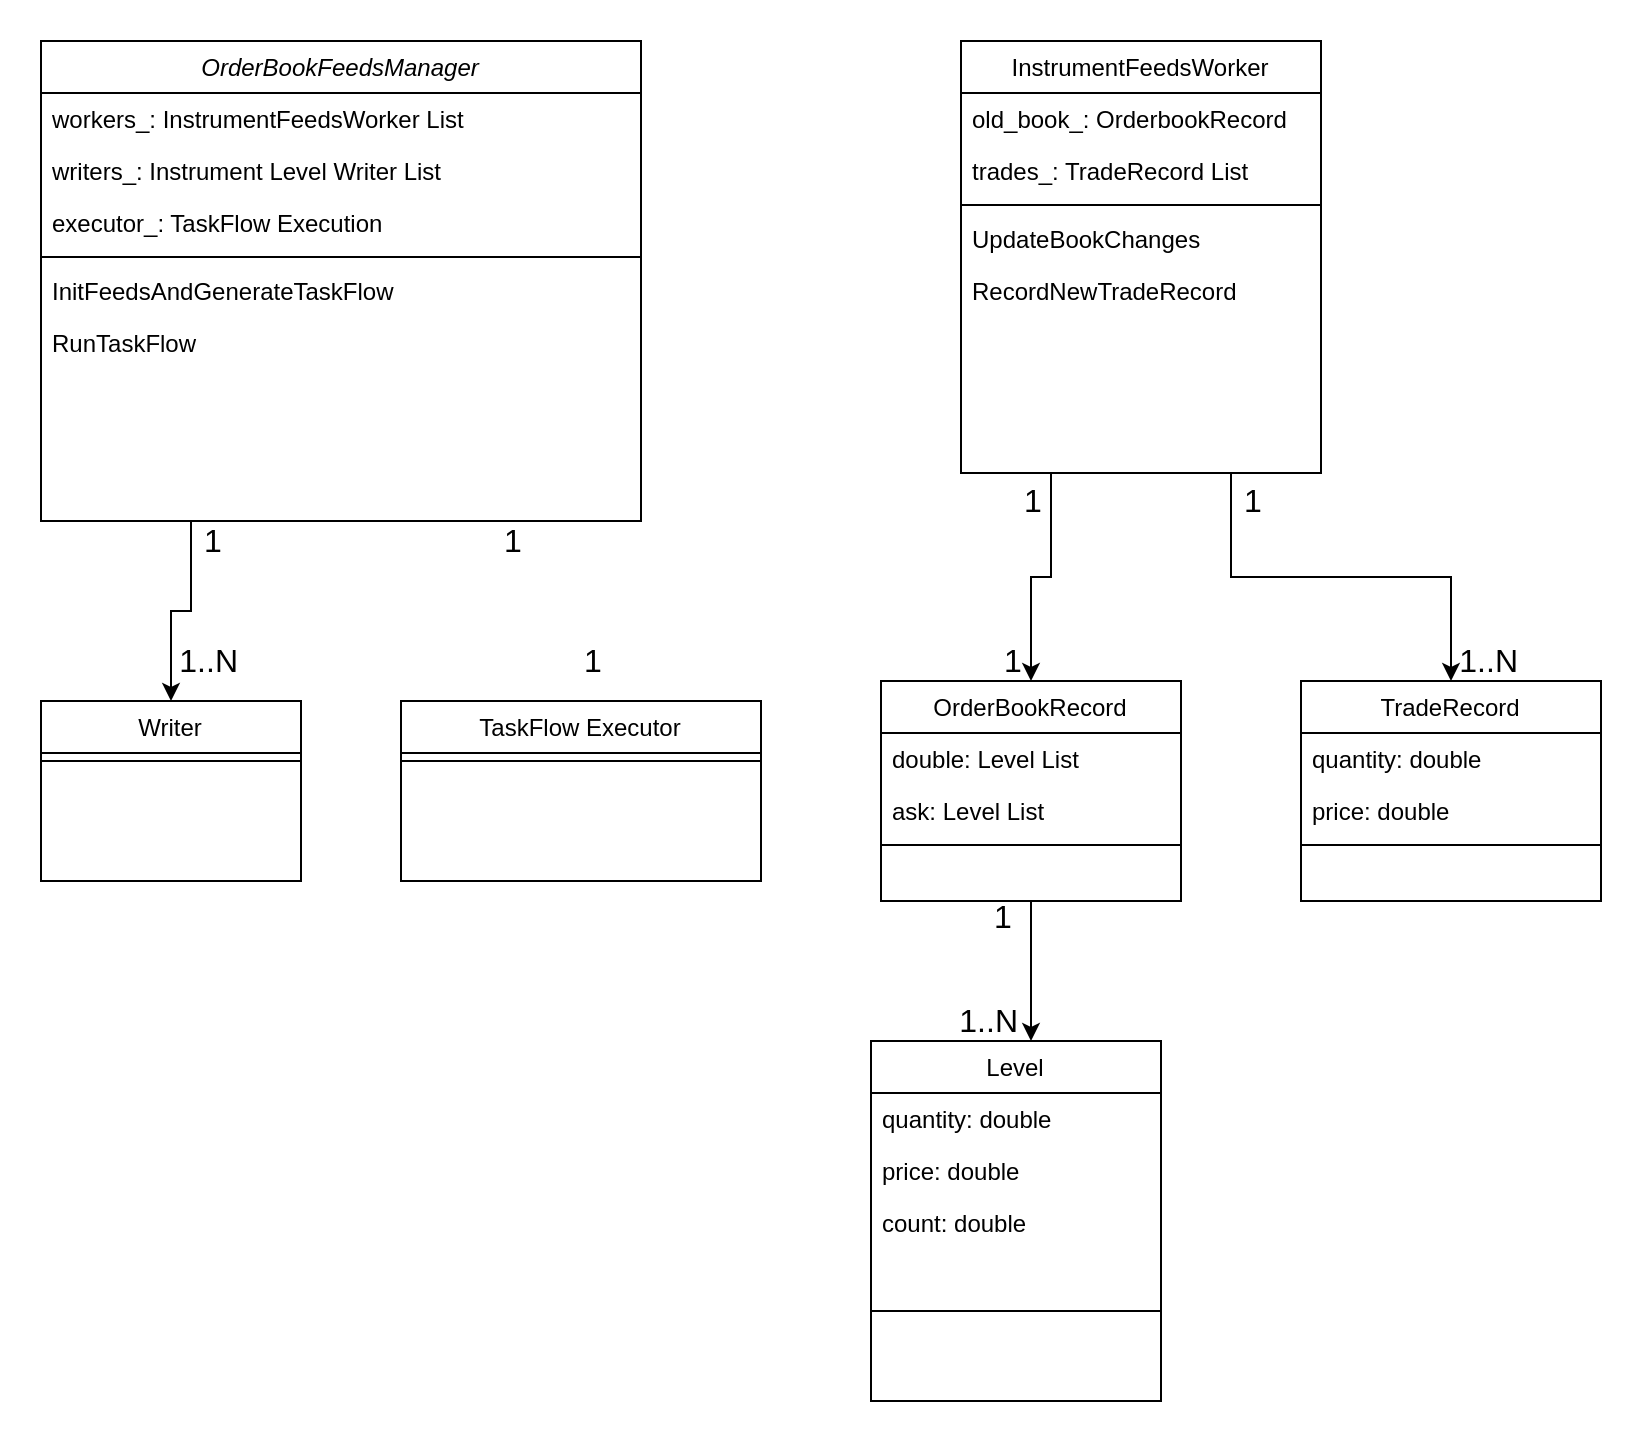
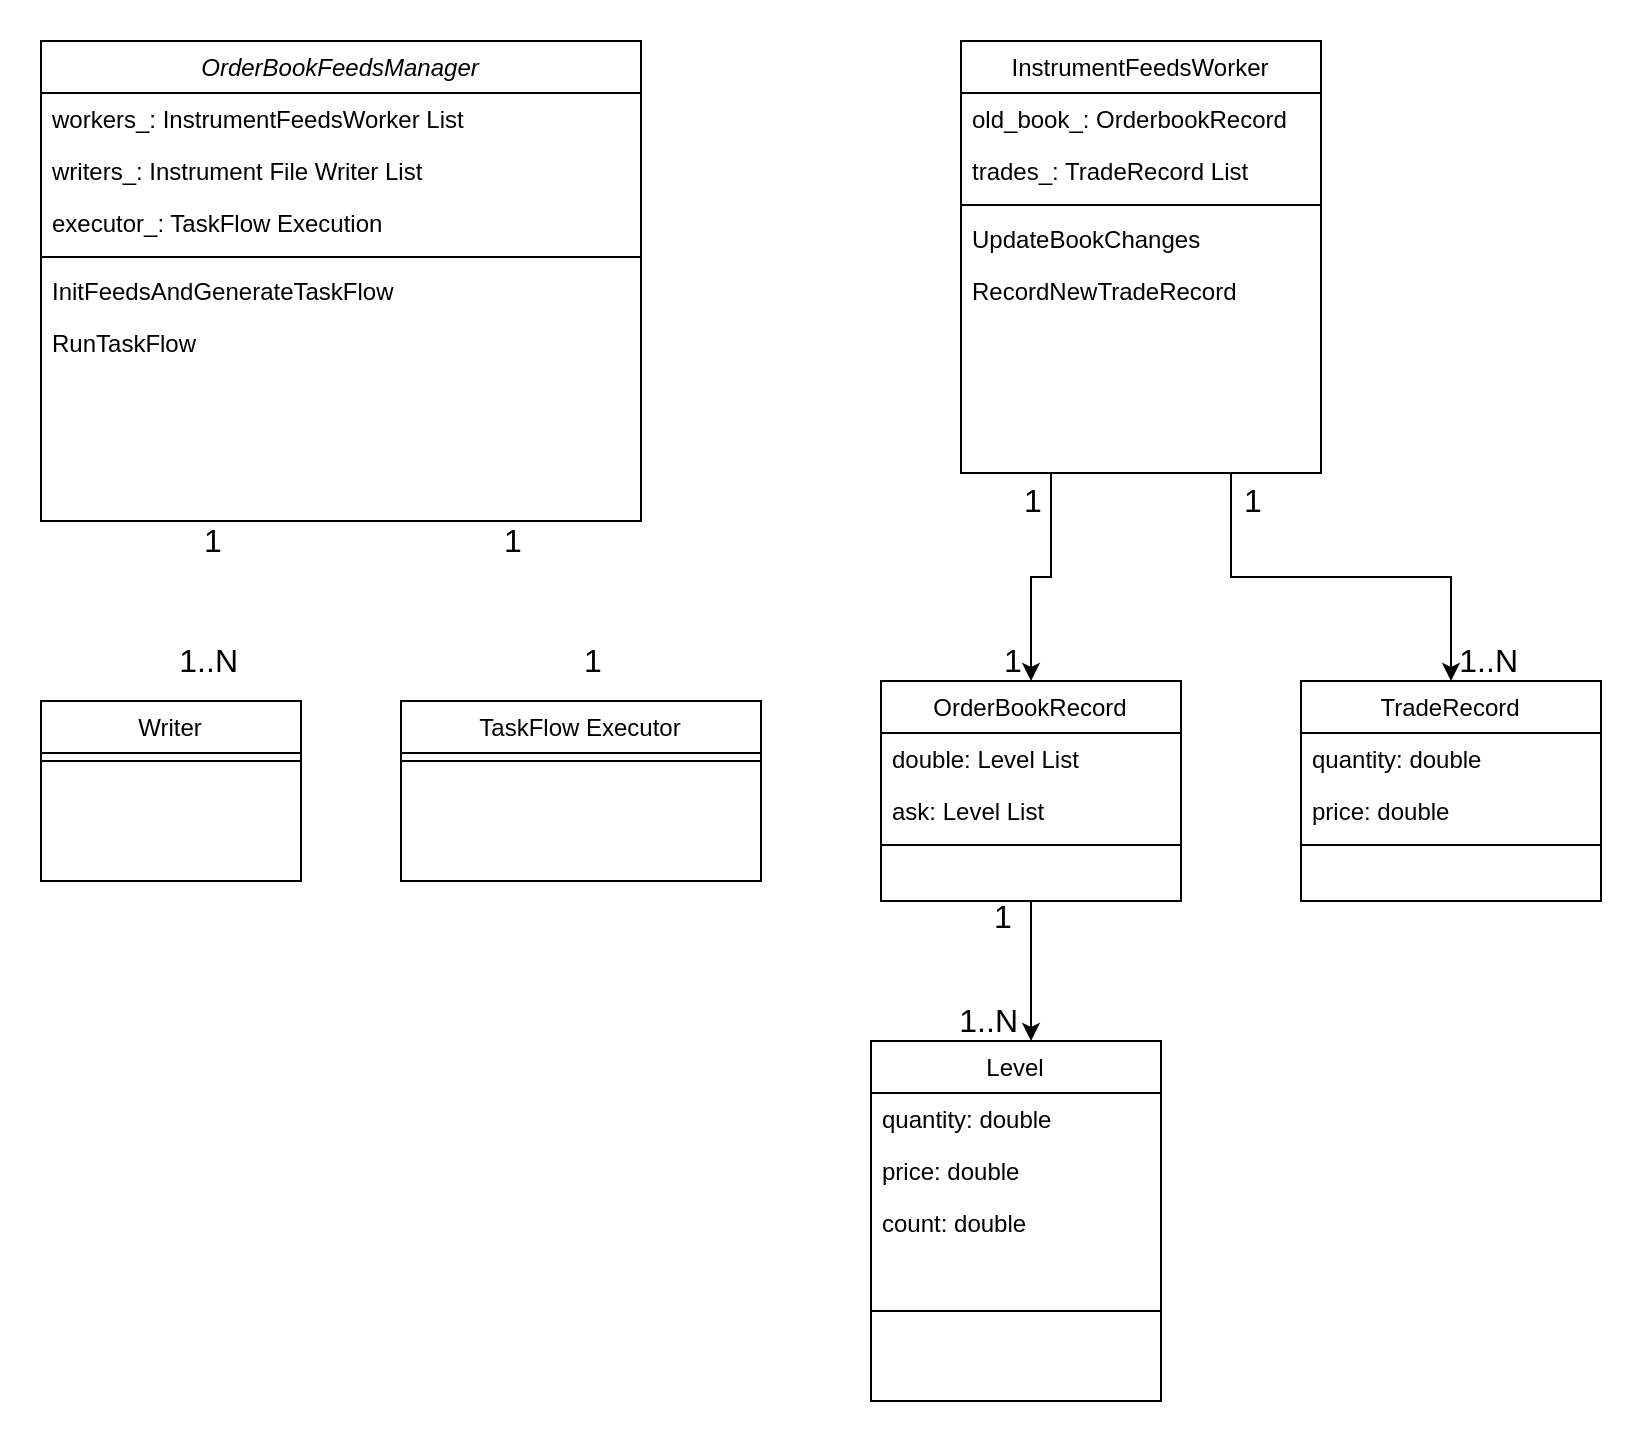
node "writers_: Instrument Level Writer List": label "writers_: Instrument Level Writer List" -> "writers_: Instrument File Writer List"
edge "OrderBookFeedsManager" -> "Writer": removed
